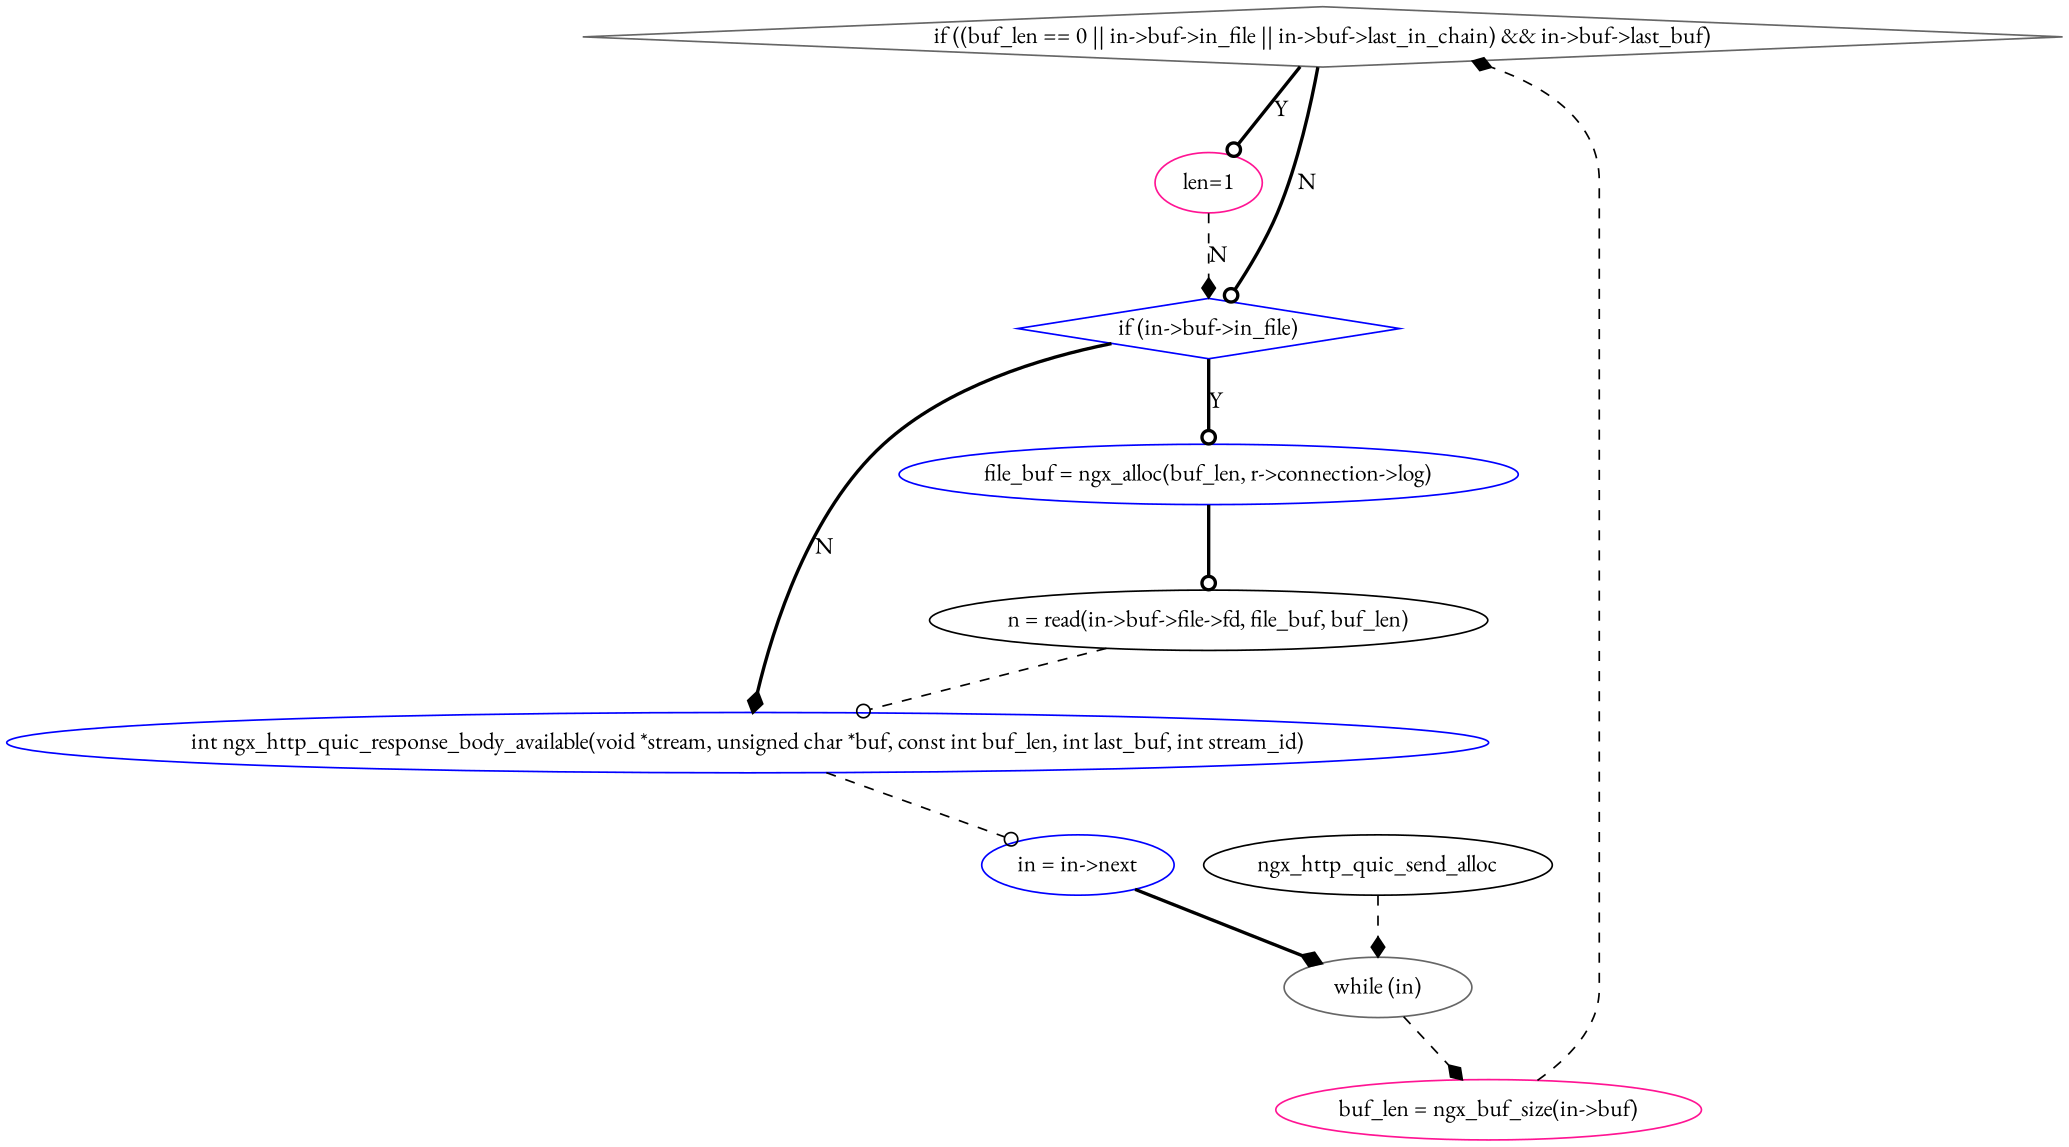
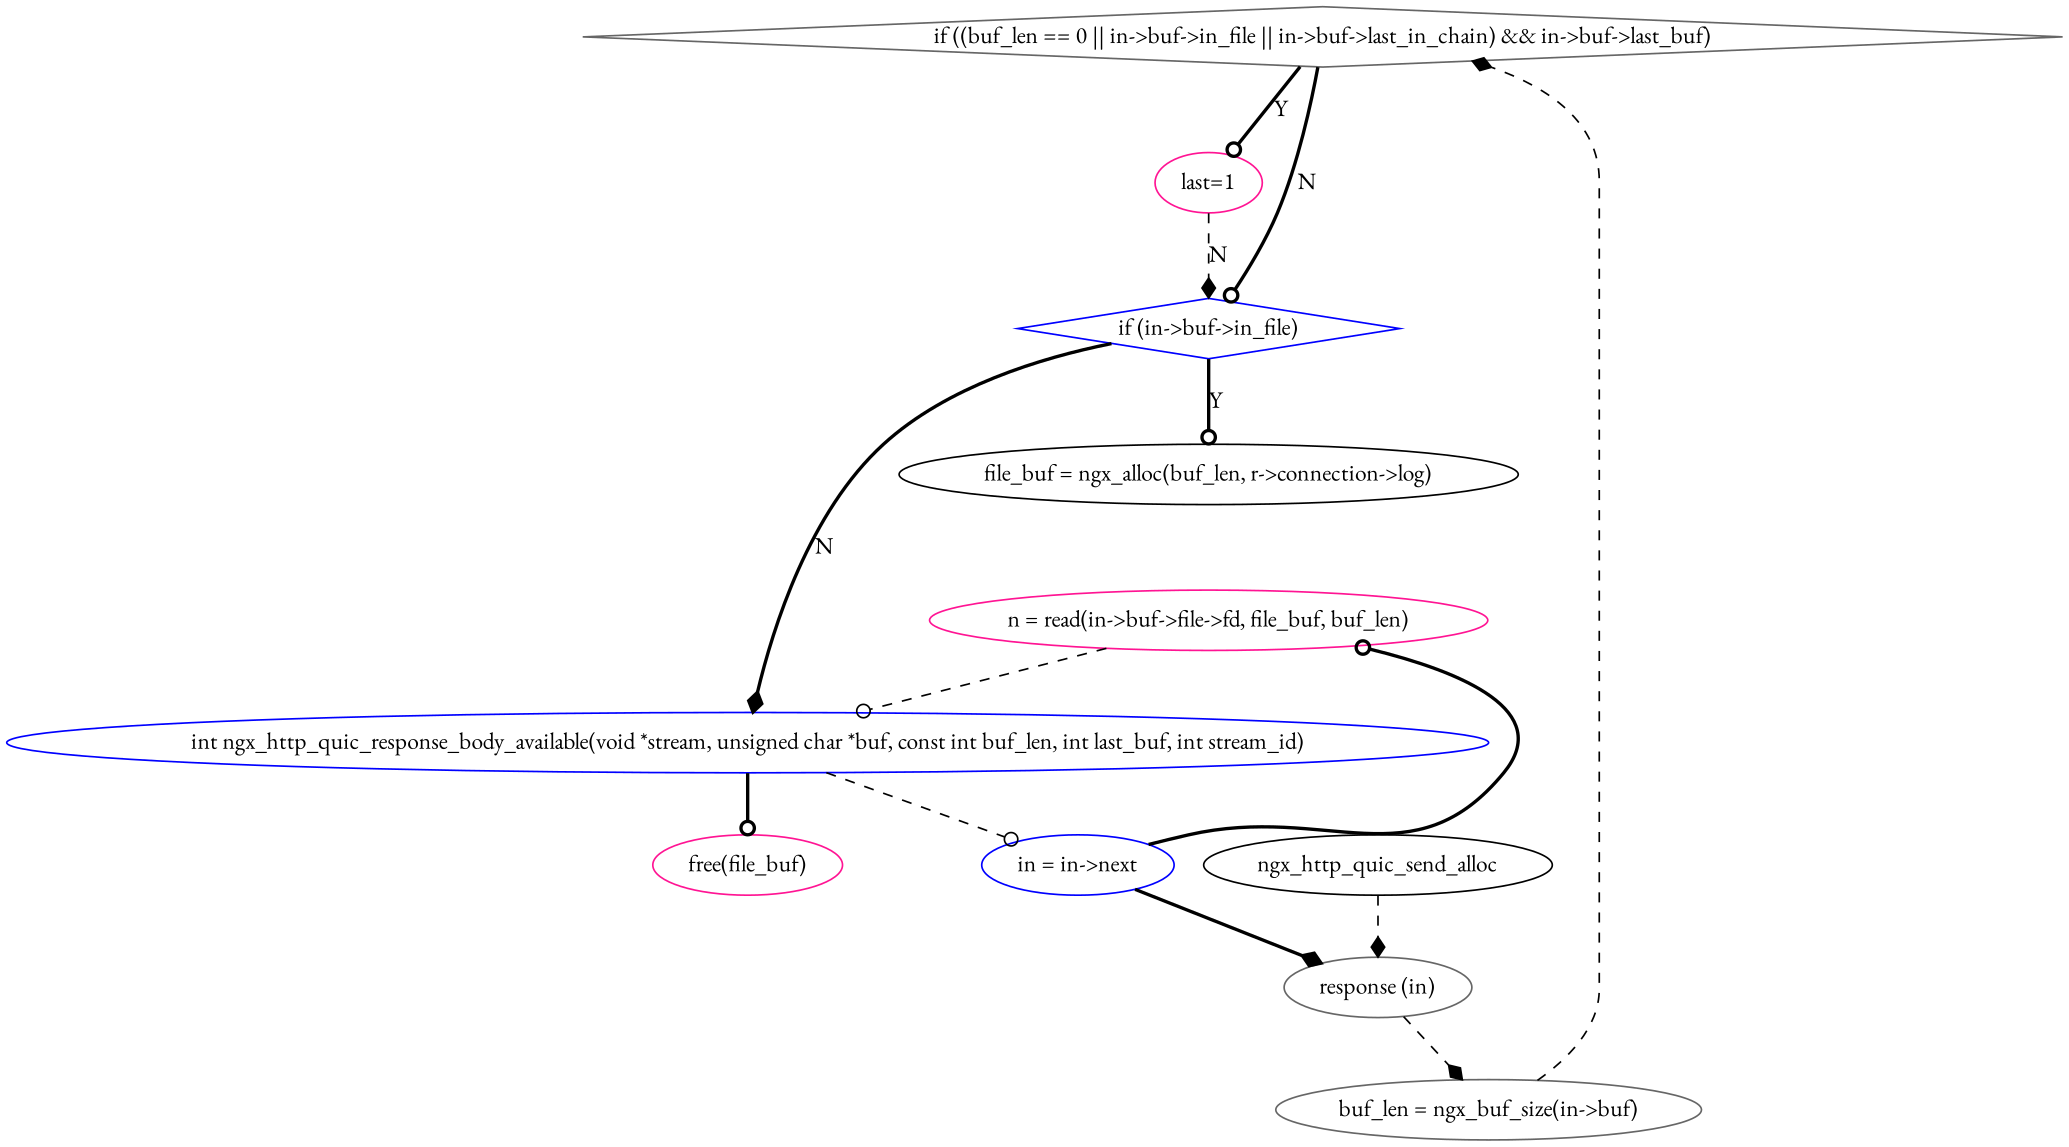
node "len=1": label "len=1" -> "last=1"
node "file_buf = ngx_alloc(buf_len, r->connection->log)": color blue -> black
edge "file_buf = ngx_alloc(buf_len, r->connection->log)" -> "n = read(in->buf->file->fd, file_buf, buf_len)": now "in = in->next" -> "n = read(in->buf->file->fd, file_buf, buf_len)"
node "n = read(in->buf->file->fd, file_buf, buf_len)": color black -> deeppink
node "free(file_buf)": added
node "while (in)": label "while (in)" -> "response (in)"
node "buf_len = ngx_buf_size(in->buf)": color deeppink -> gray40
